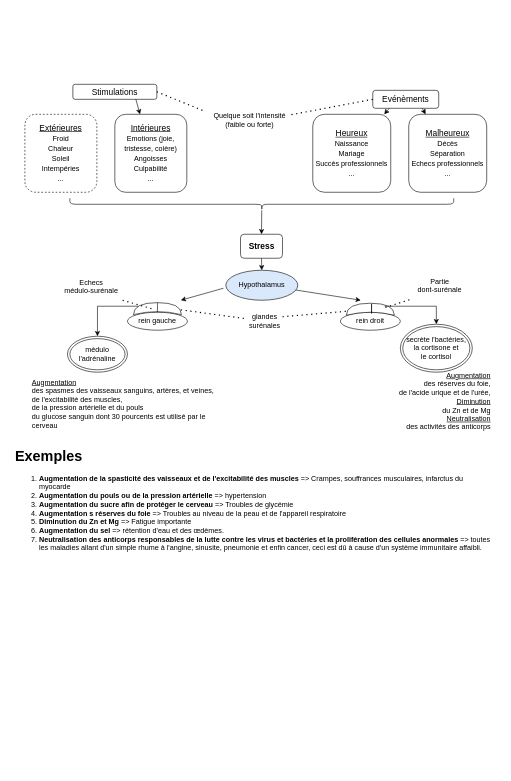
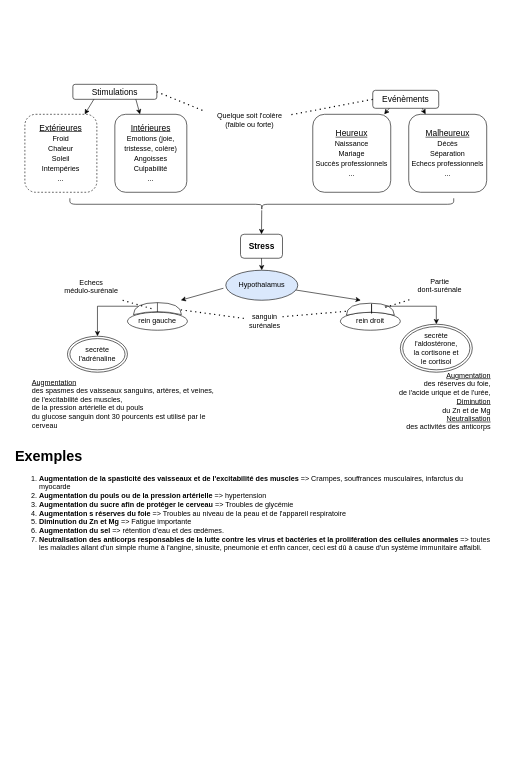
edge "Stimulations" -> "Extérieures Froid Chaleur Soleil Intempéries ...": added
node "Quelque soit l'intensité (faible ou forte)": label "Quelque soit l'intensité (faible ou forte)" -> "Quelque soit l'colère (faible ou forte)"
node "glandes surénales": label "glandes surénales" -> "sanguin surénales"
node "secrète l'bactéries, la cortisone et le cortisol": label "secrète l'bactéries, la cortisone et le cortisol" -> "secrète l'aldostérone, la cortisone et le cortisol"
node "médulo l'adrénaline": label "médulo l'adrénaline" -> "secrète l'adrénaline"
